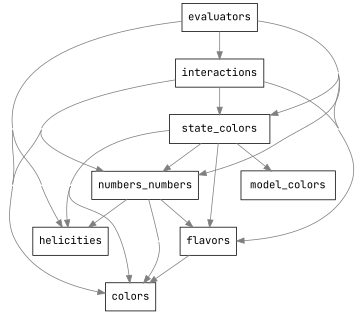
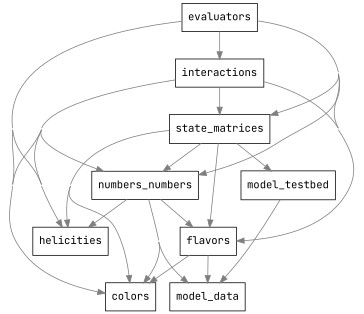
node "state_colors": label "state_colors" -> "state_matrices"
edge "interactions" -> "helicities": added
node "model_colors": label "model_colors" -> "model_testbed"
node "model_data": added
